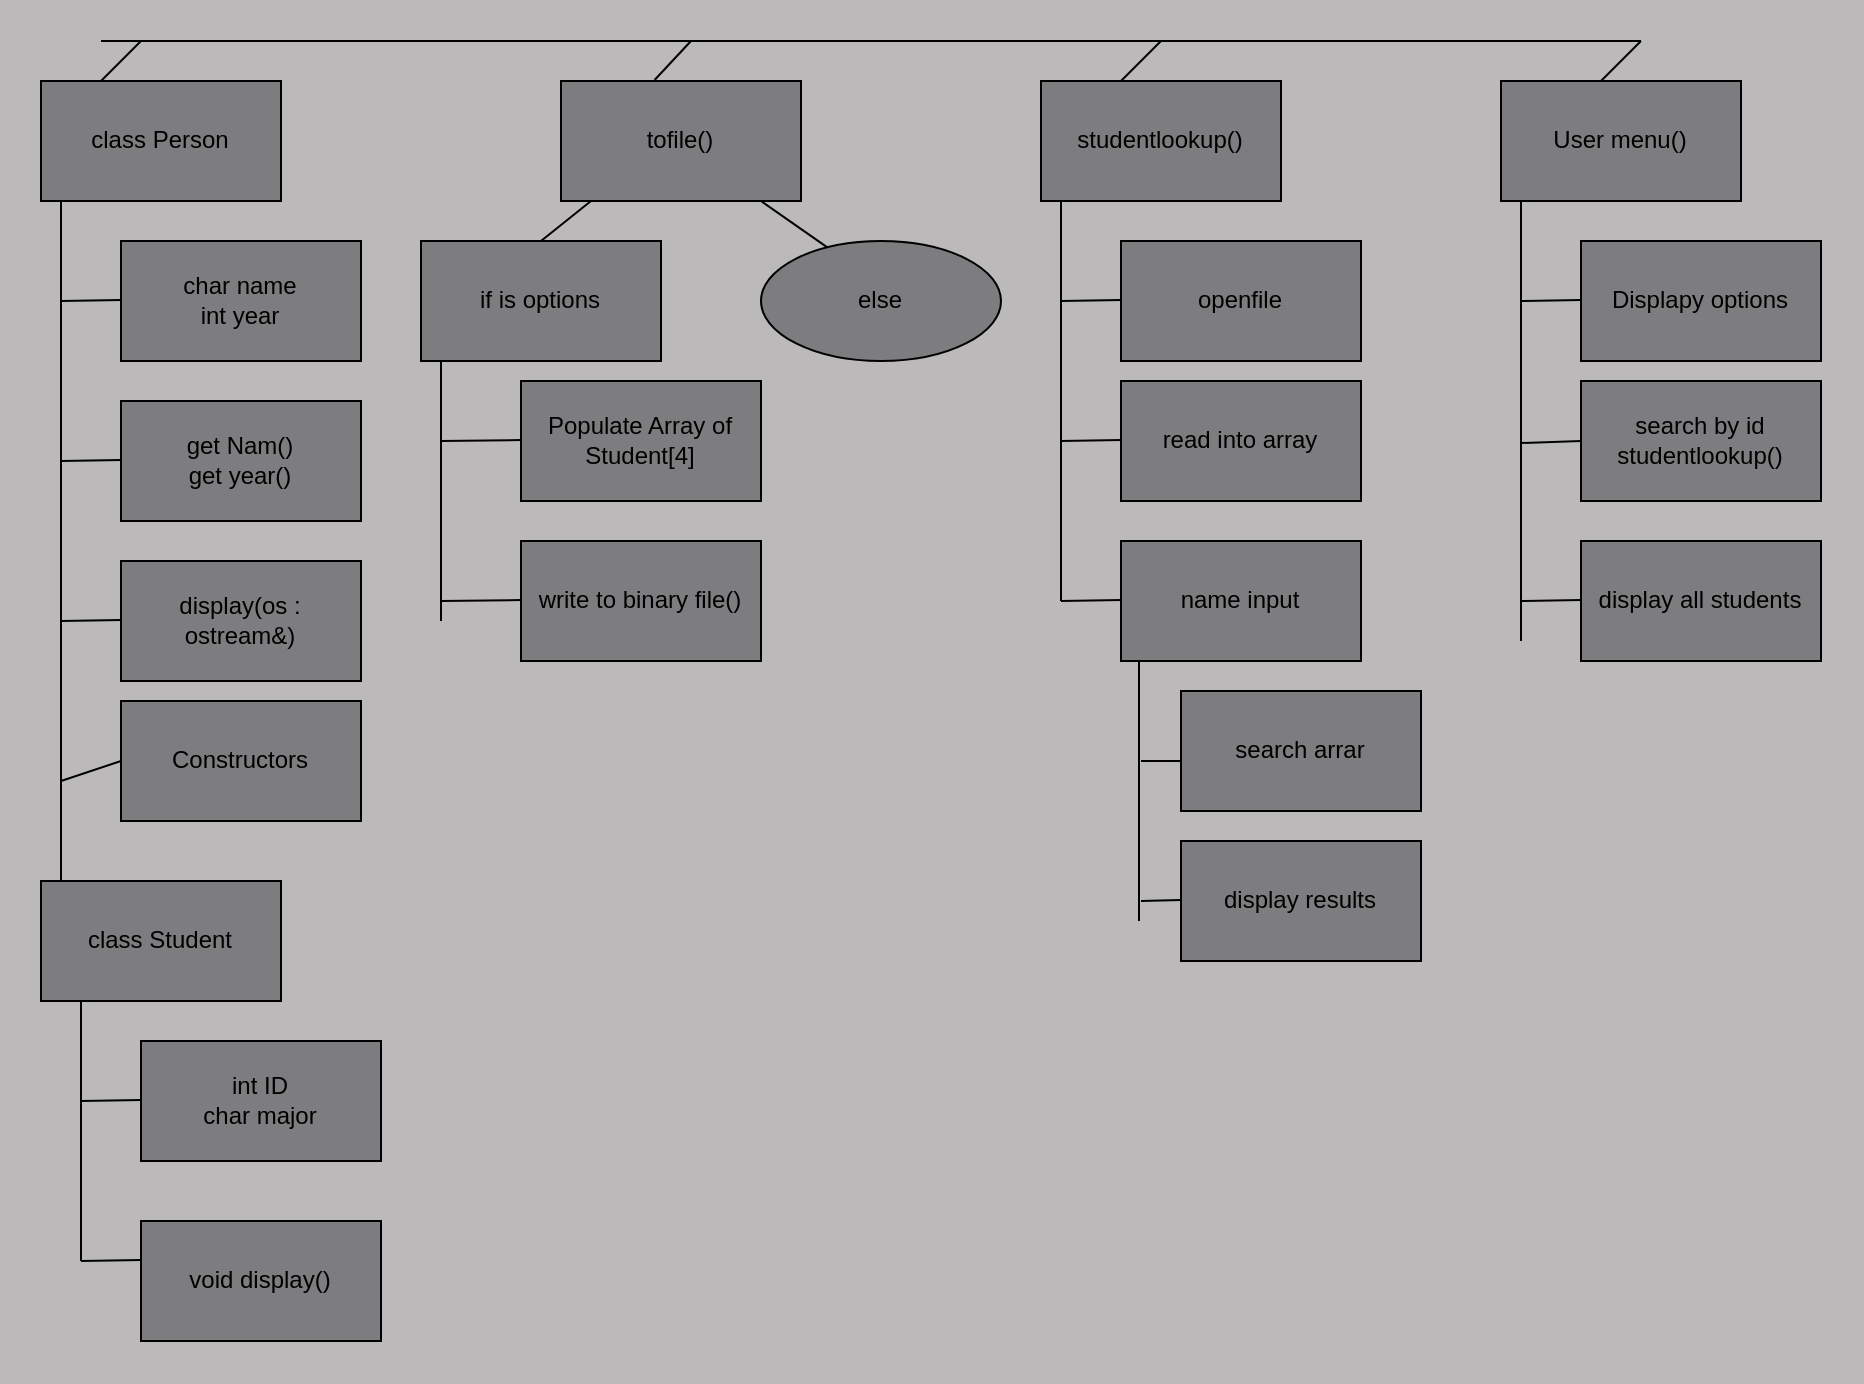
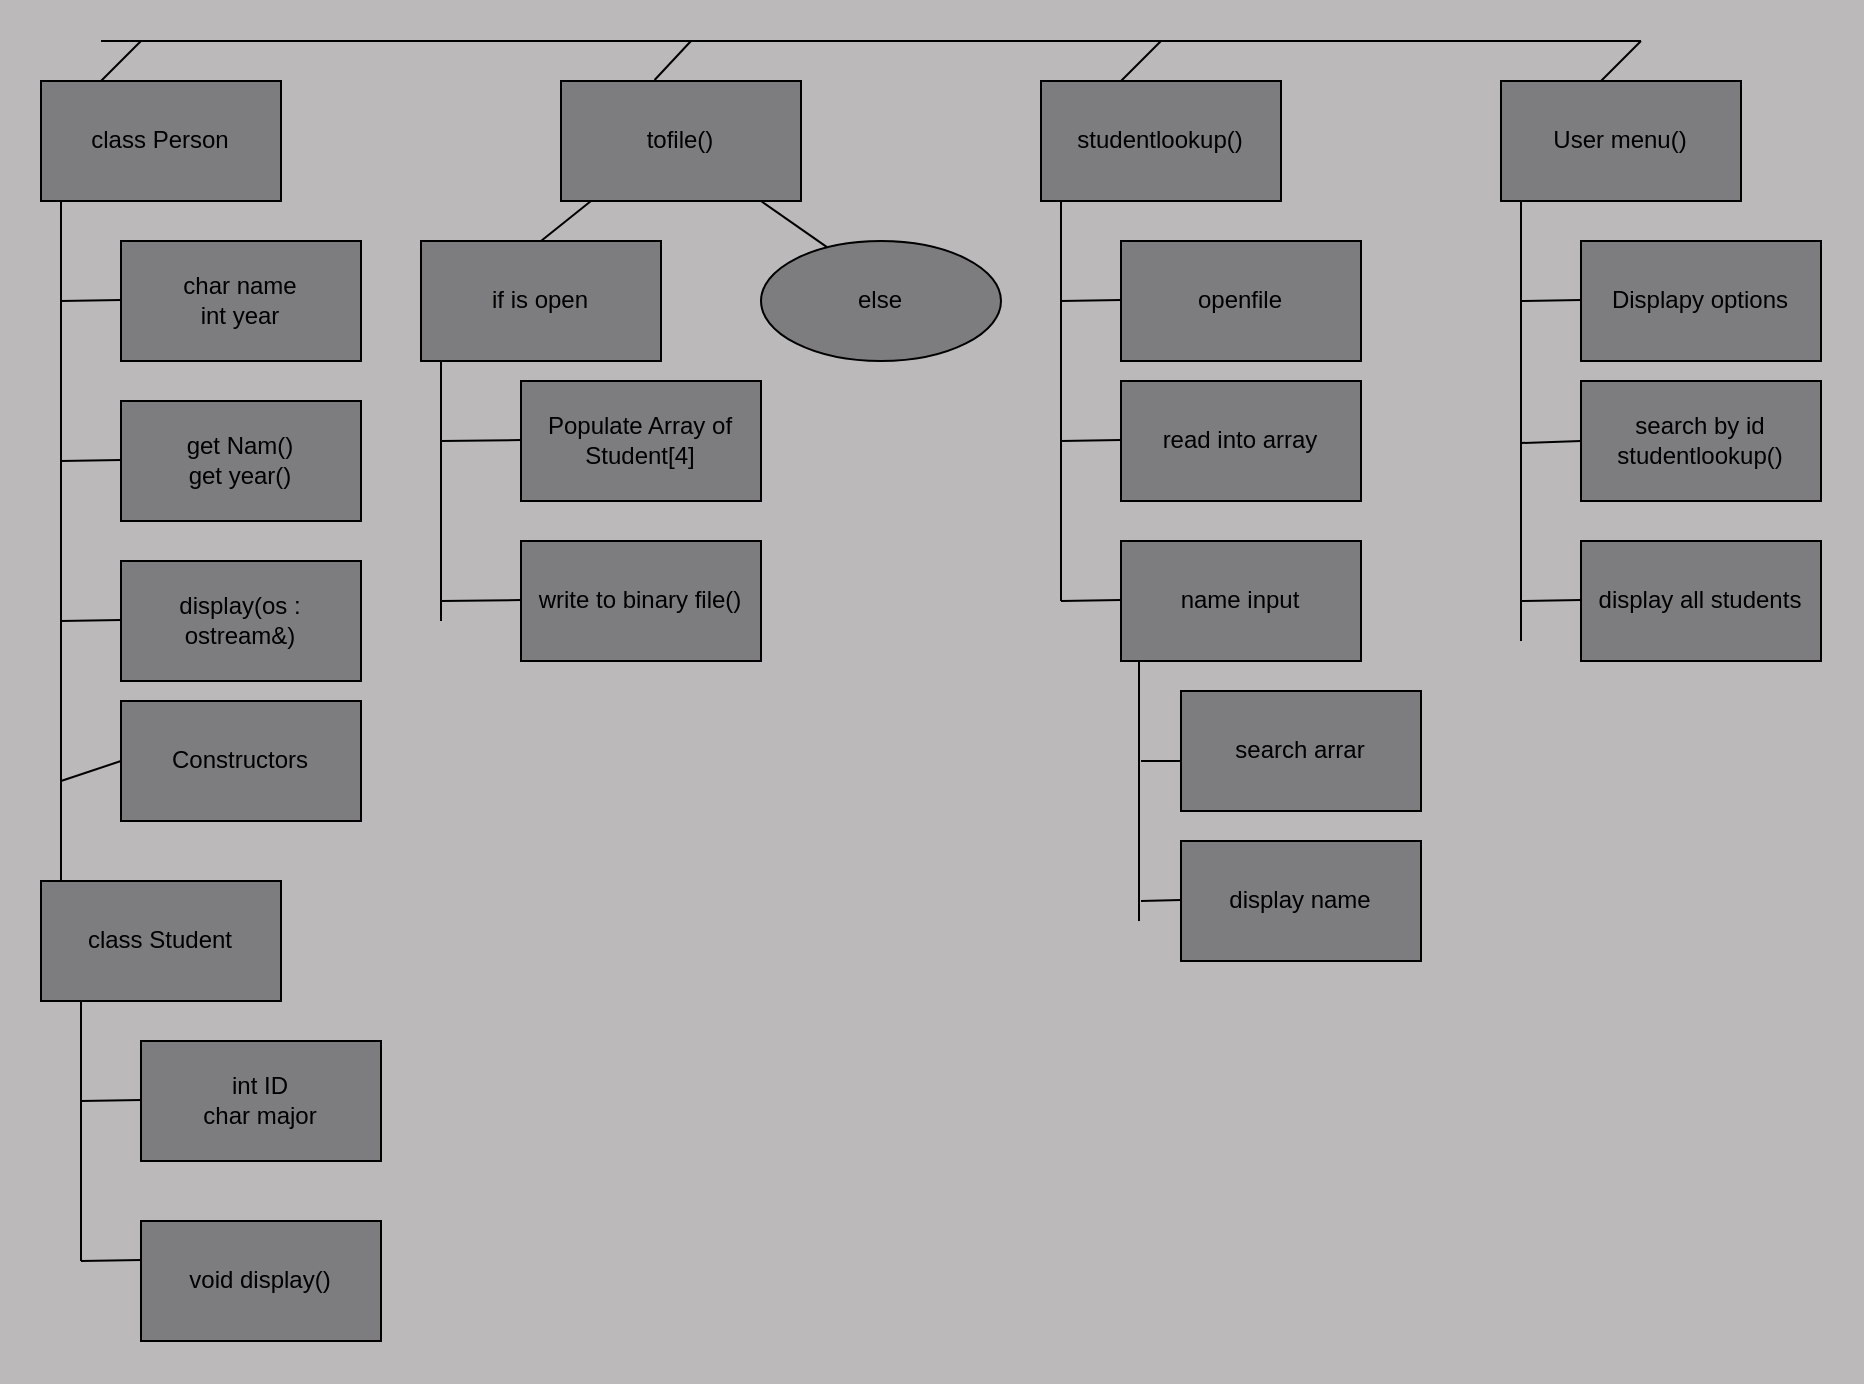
node "if is options": label "if is options" -> "if is open"
node "display results": label "display results" -> "display name"
